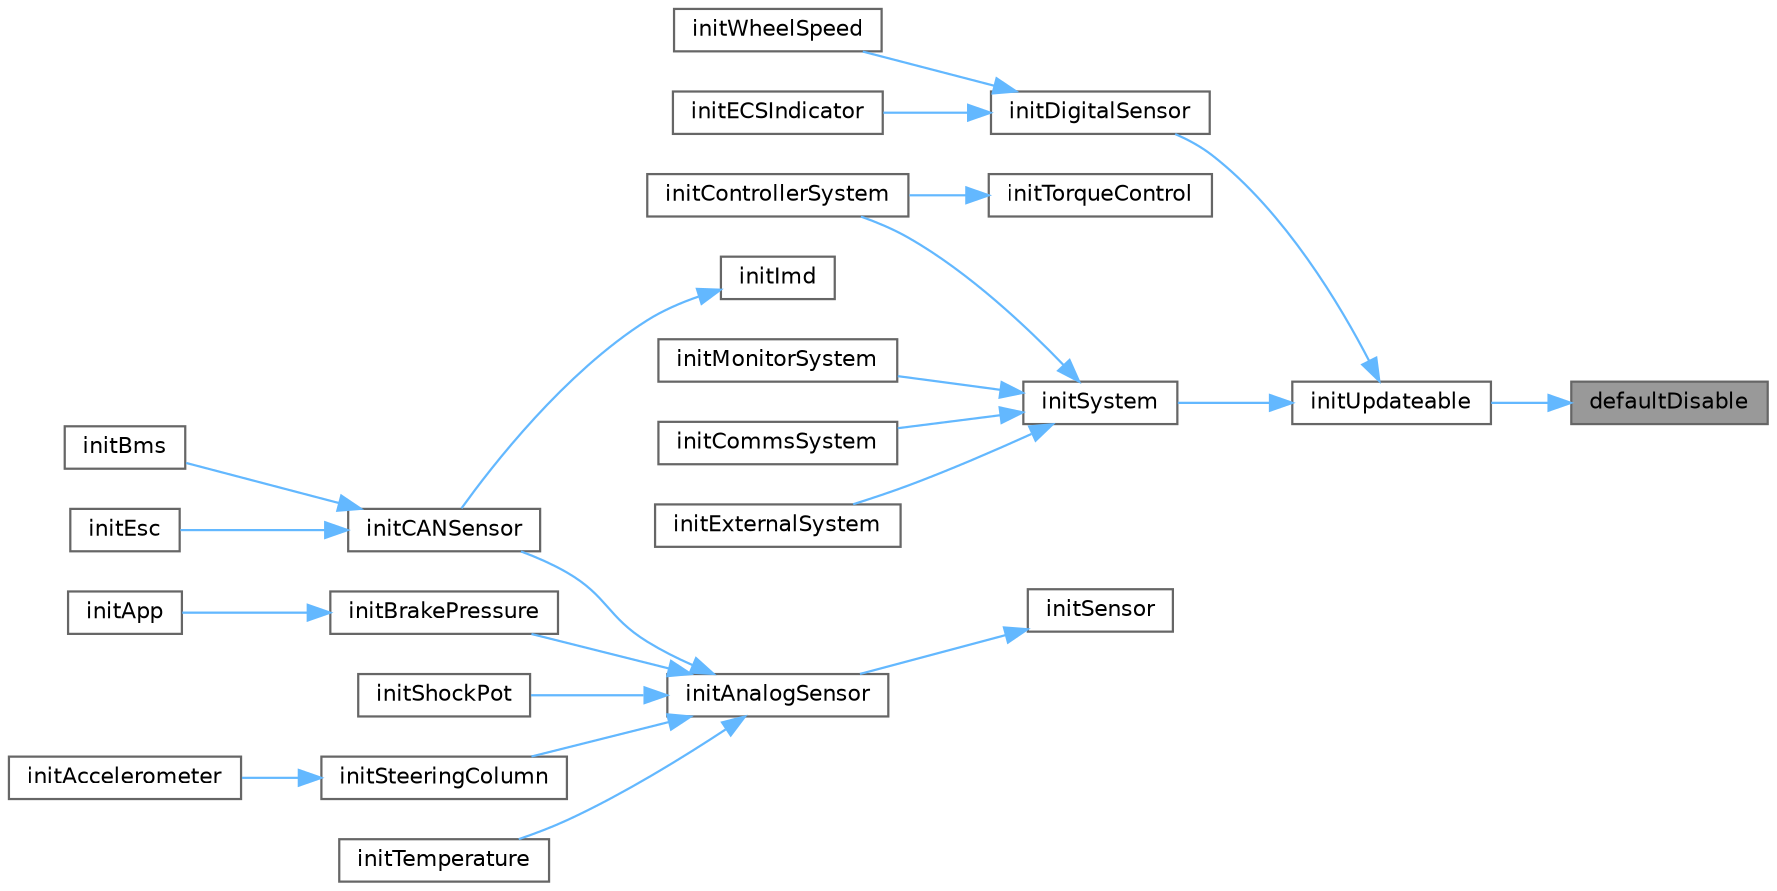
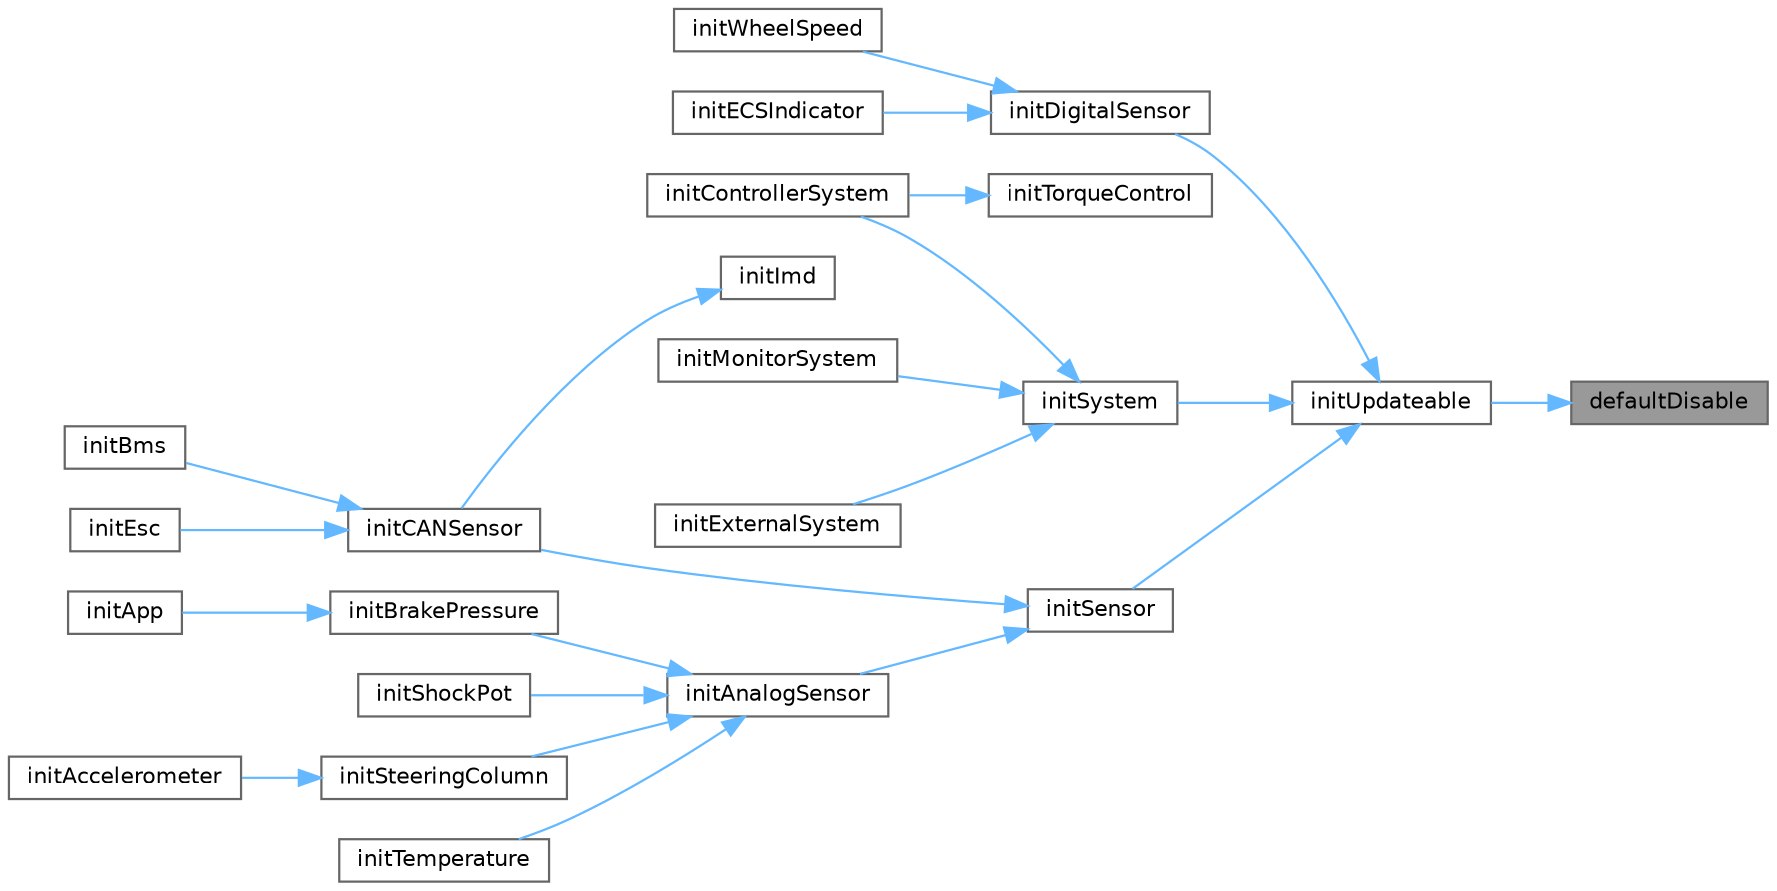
node "initCommsSystem": removed
edge "initSensor" -> "initUpdateable": added
edge "initCANSensor" -> "initAnalogSensor": now "initCANSensor" -> "initSensor"
